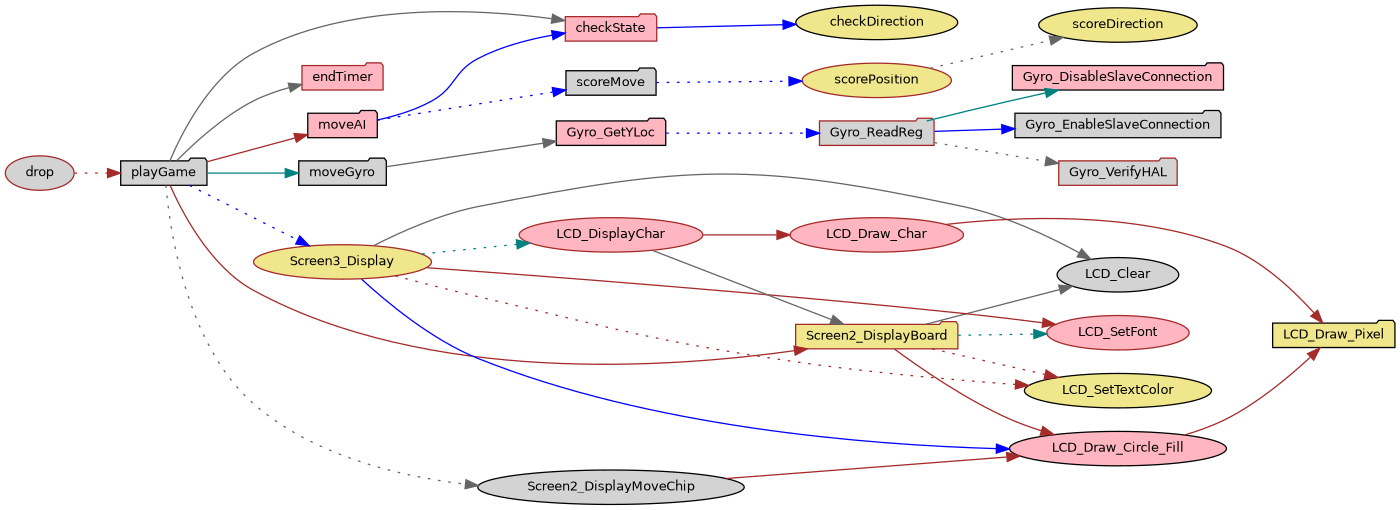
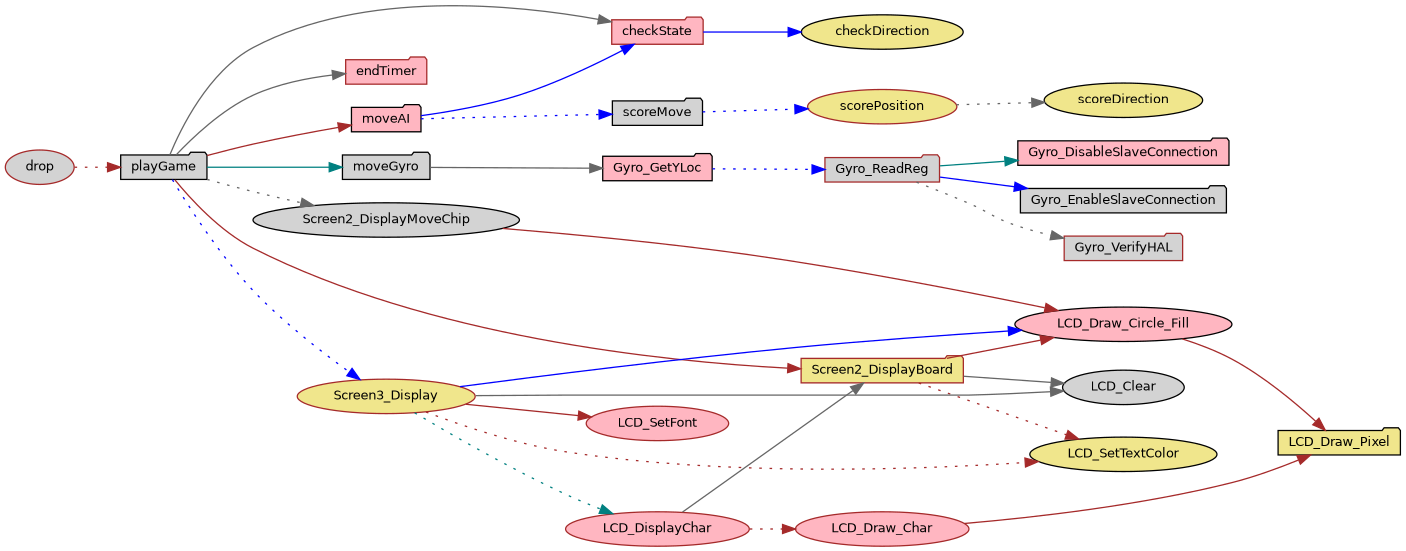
edge "LCD_DisplayChar" -> "LCD_Draw_Char": style solid -> dotted
edge "Screen2_DisplayBoard" -> "LCD_SetFont": removed
